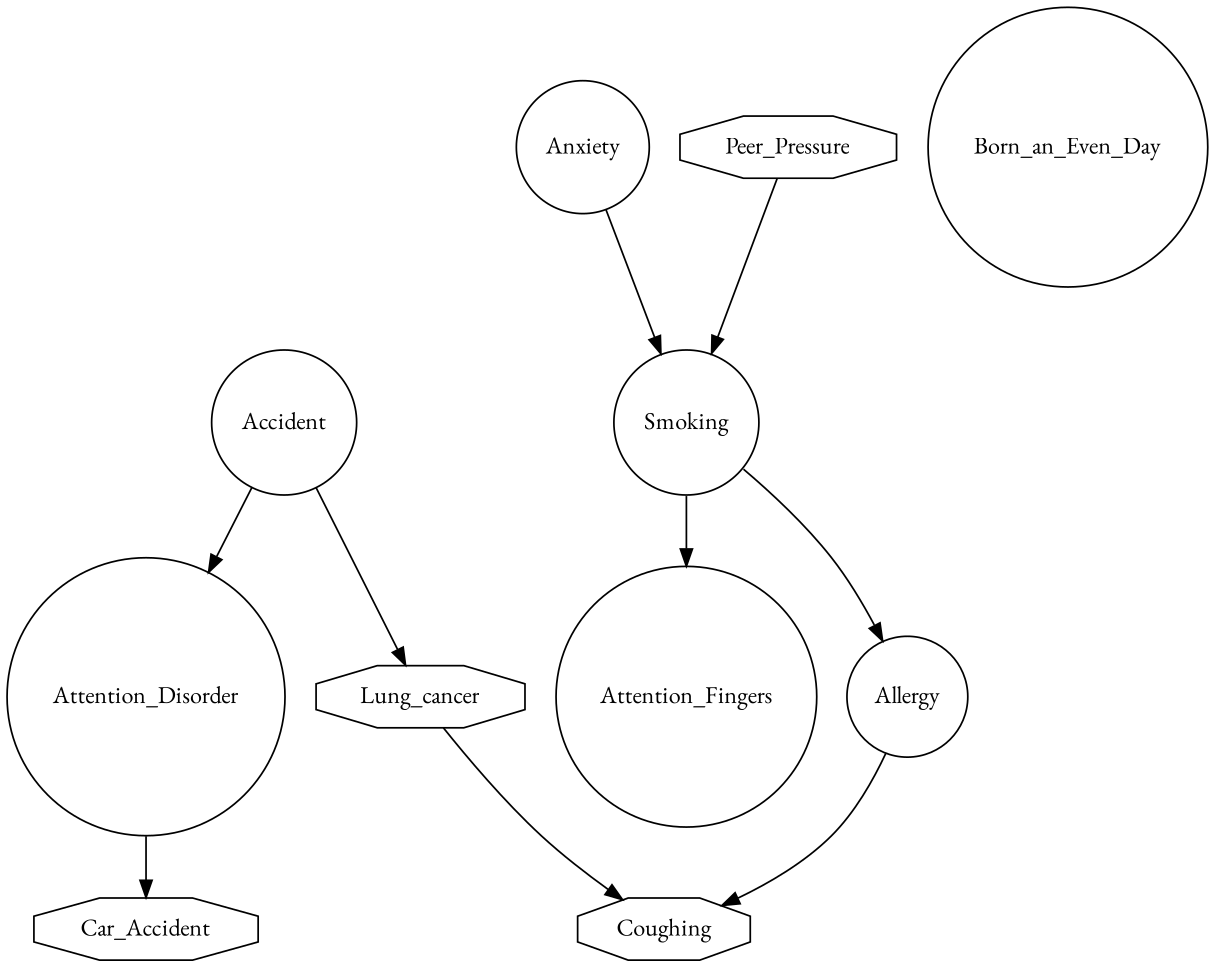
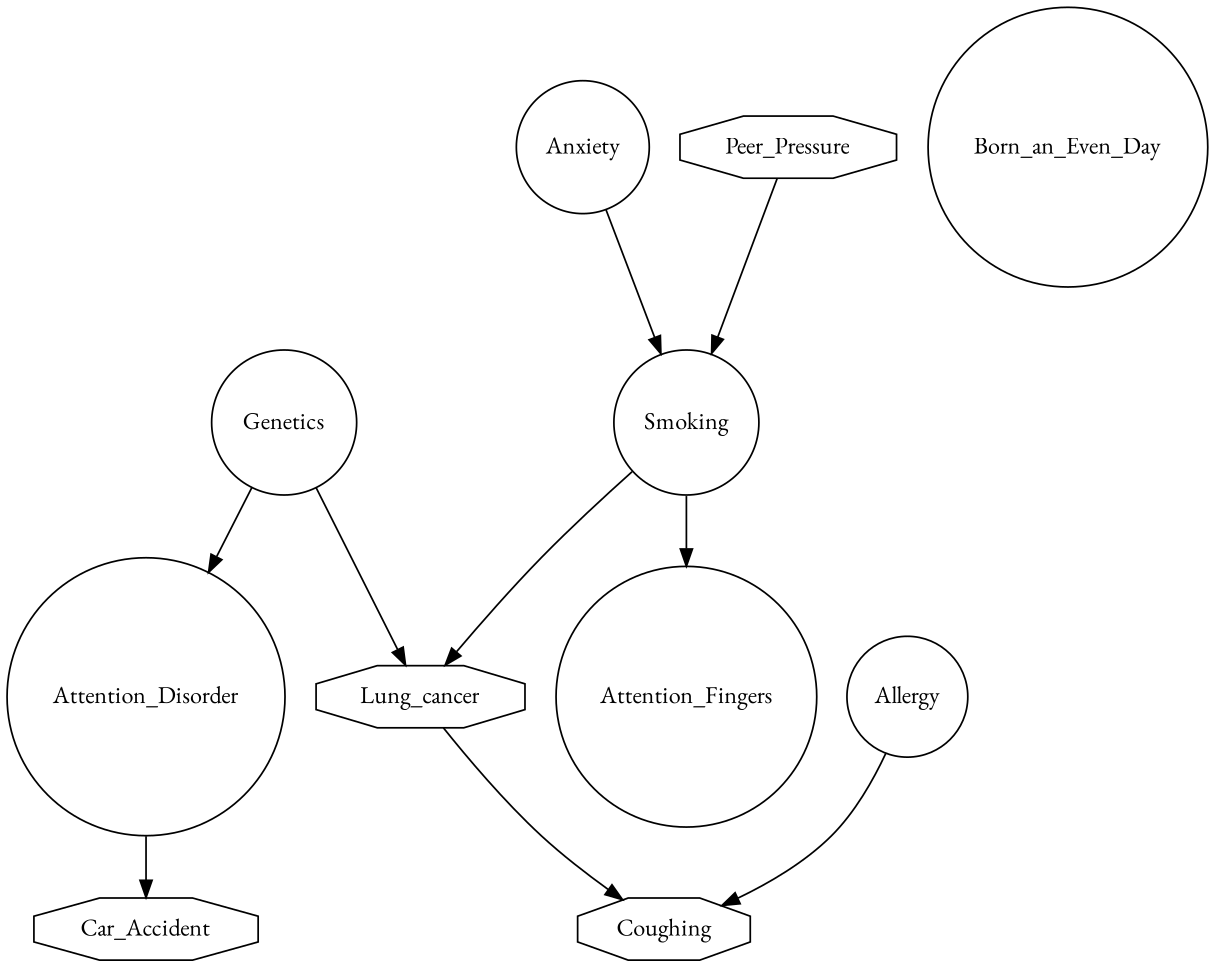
node "Accident": label "Accident" -> "Genetics"
edge "Smoking" -> "Allergy": now "Smoking" -> "Lung_cancer"
